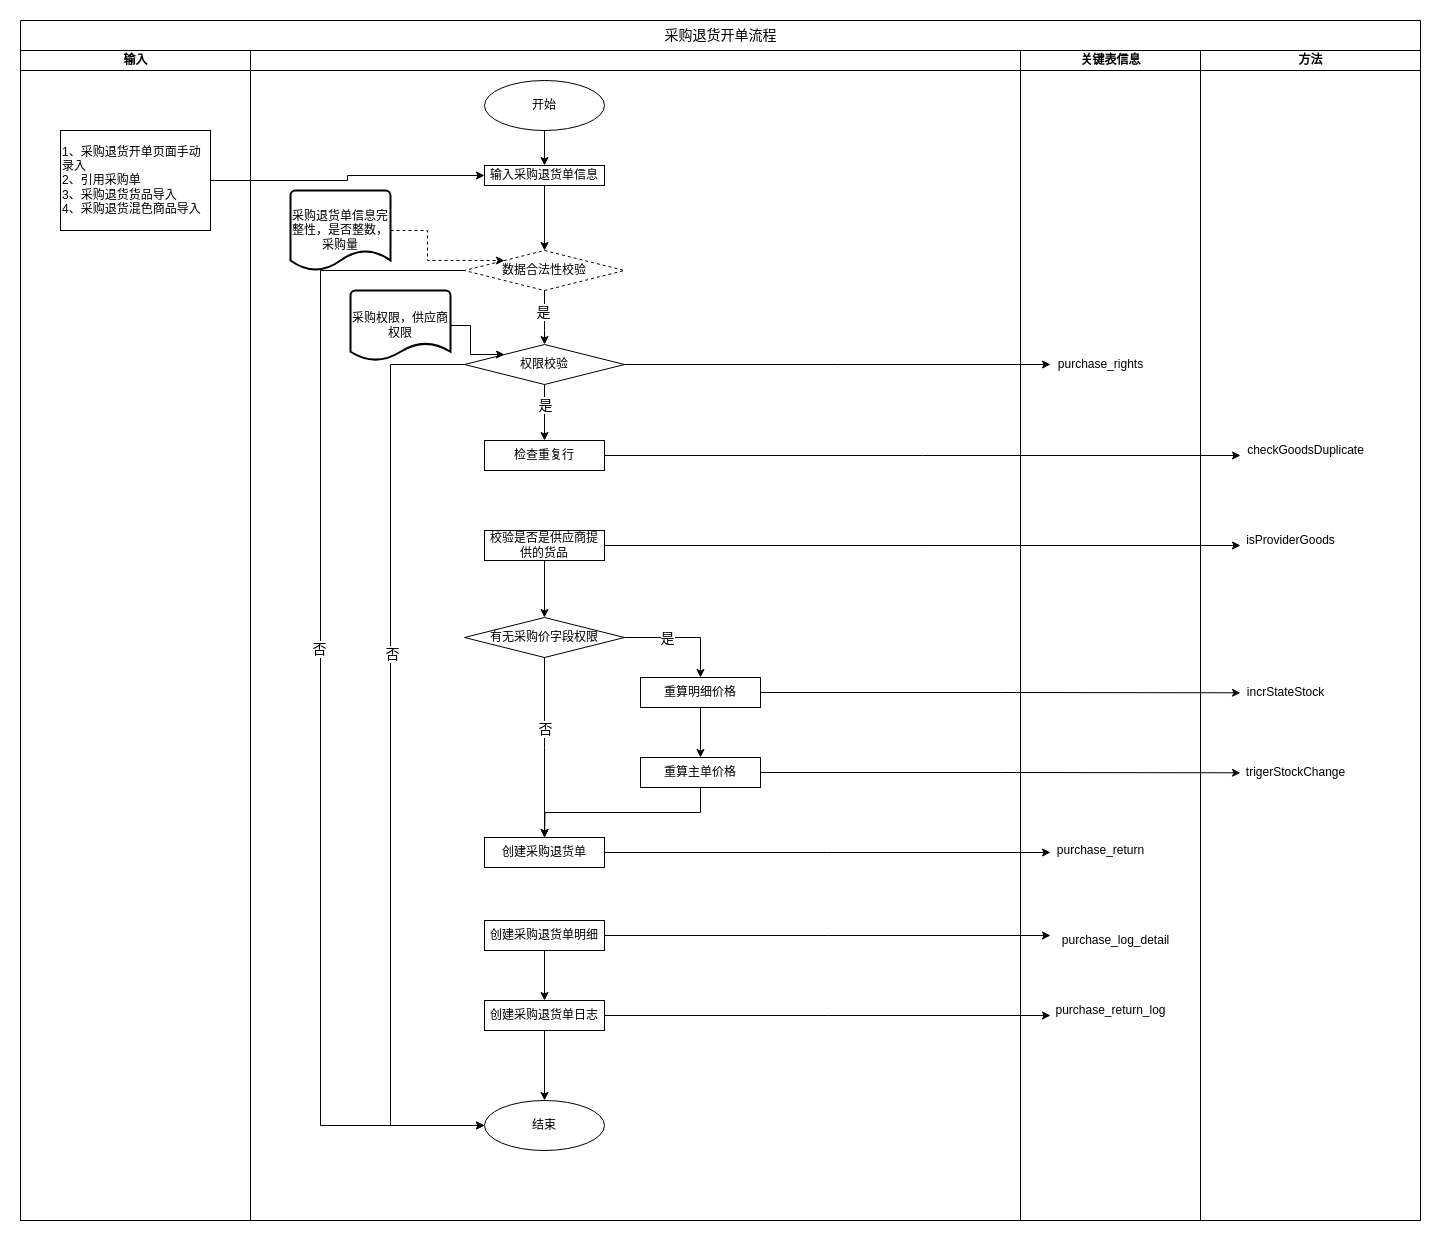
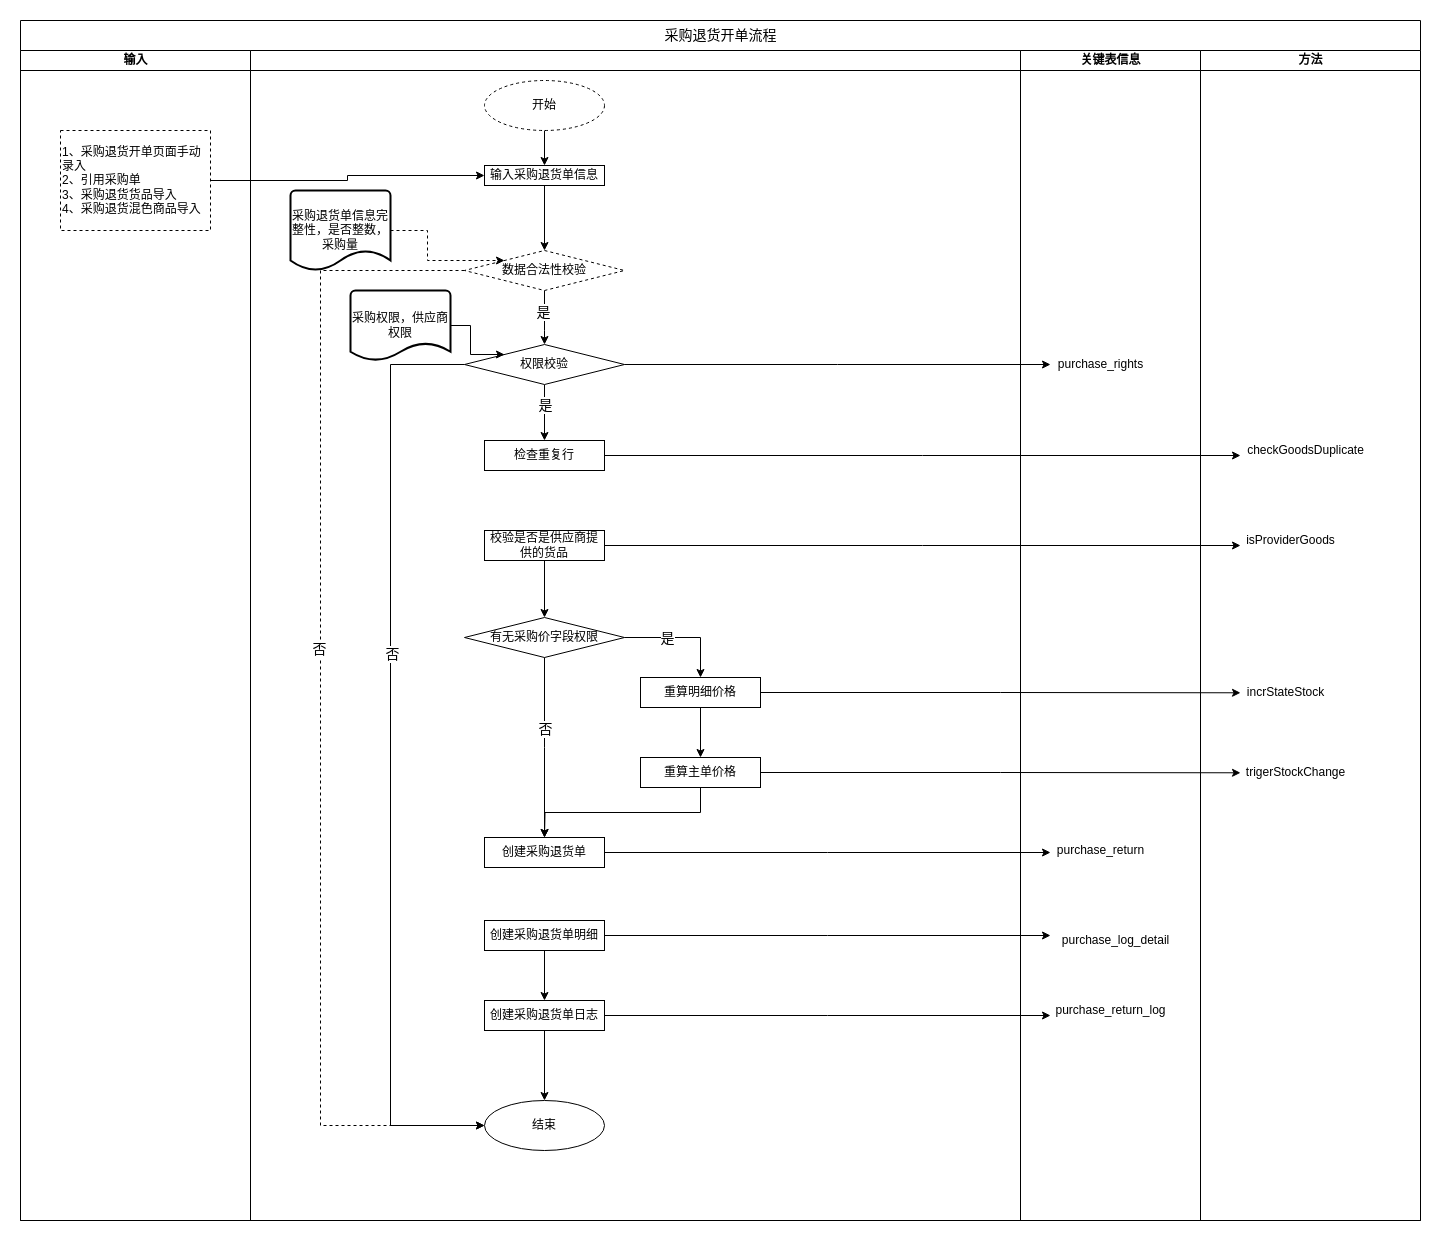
node "开始": style solid -> dashed
node "1、采购退货开单页面手动录入 2、引用采购单 3、采购退货货品导入 4、采购退货混色商品导入": style solid -> dashed
edge "数据合法性校验" -> "结束": style solid -> dashed
